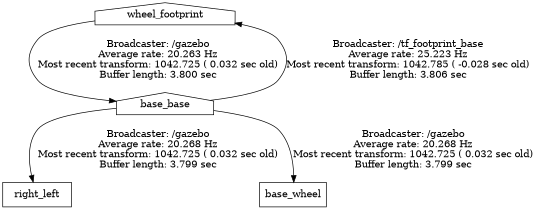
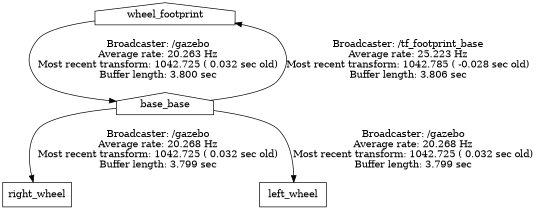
node "right_left": label "right_left" -> "right_wheel"
node "base_wheel": label "base_wheel" -> "left_wheel"
